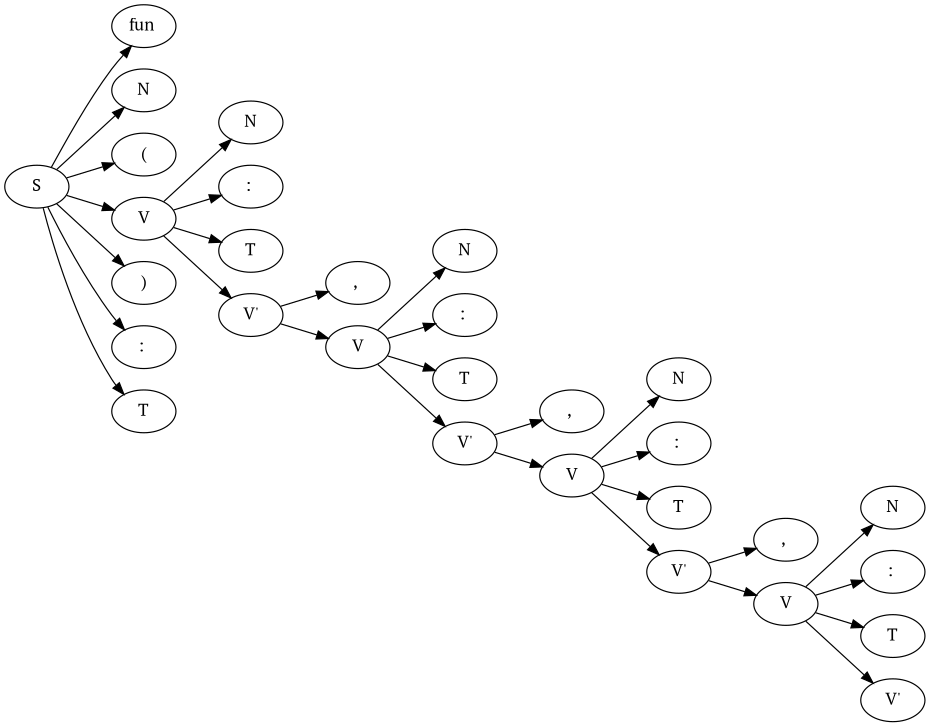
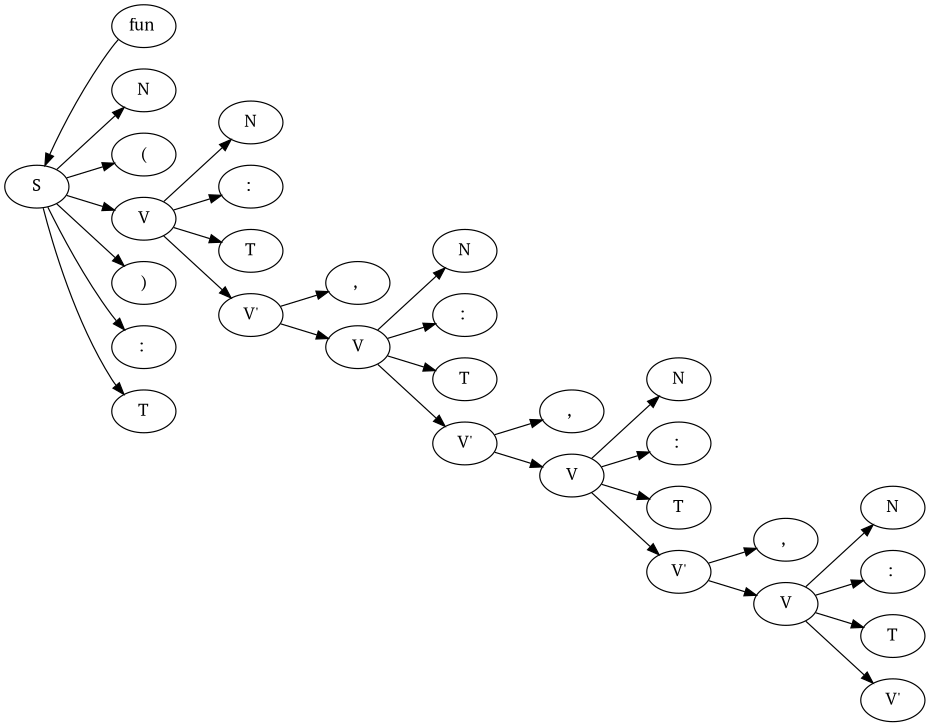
edge "S" -> "fun": reversed
